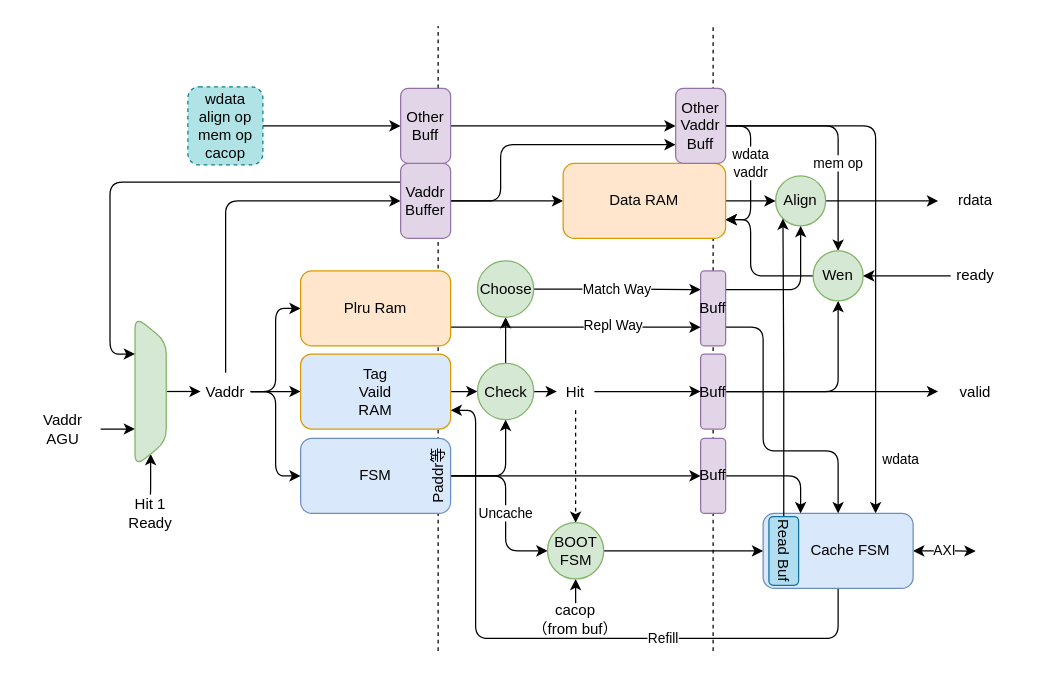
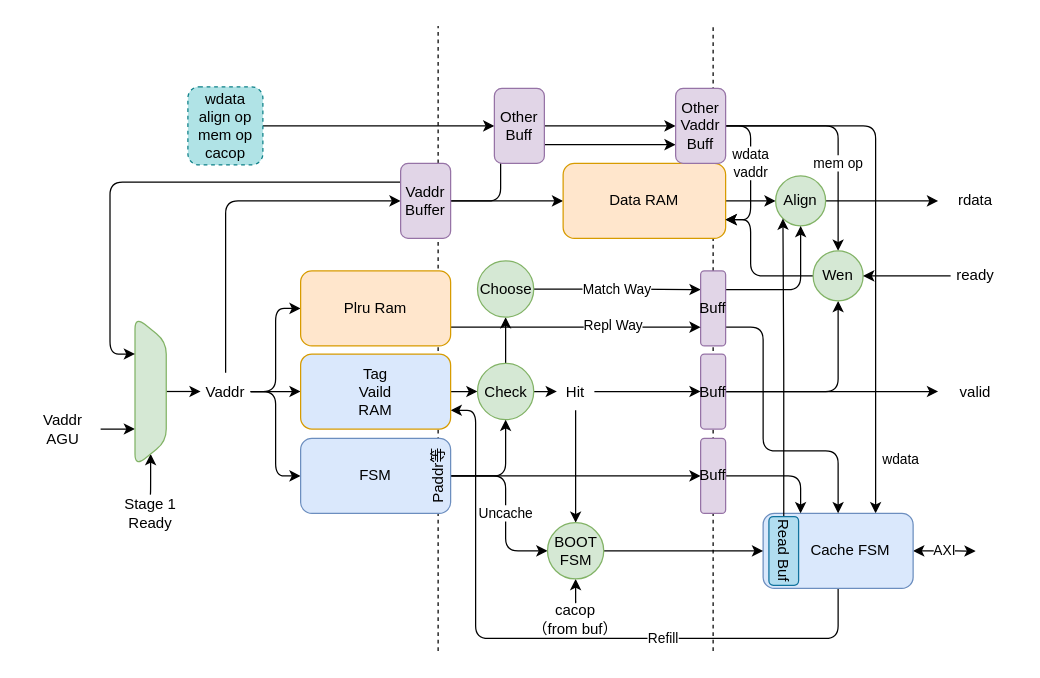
node "Other Buff": moved (426, 126) -> (519, 126)
edge "Hit" -> "BOOT FSM": style dashed -> solid
node "Hit 1 Ready": label "Hit 1 Ready" -> "Stage 1 Ready"
